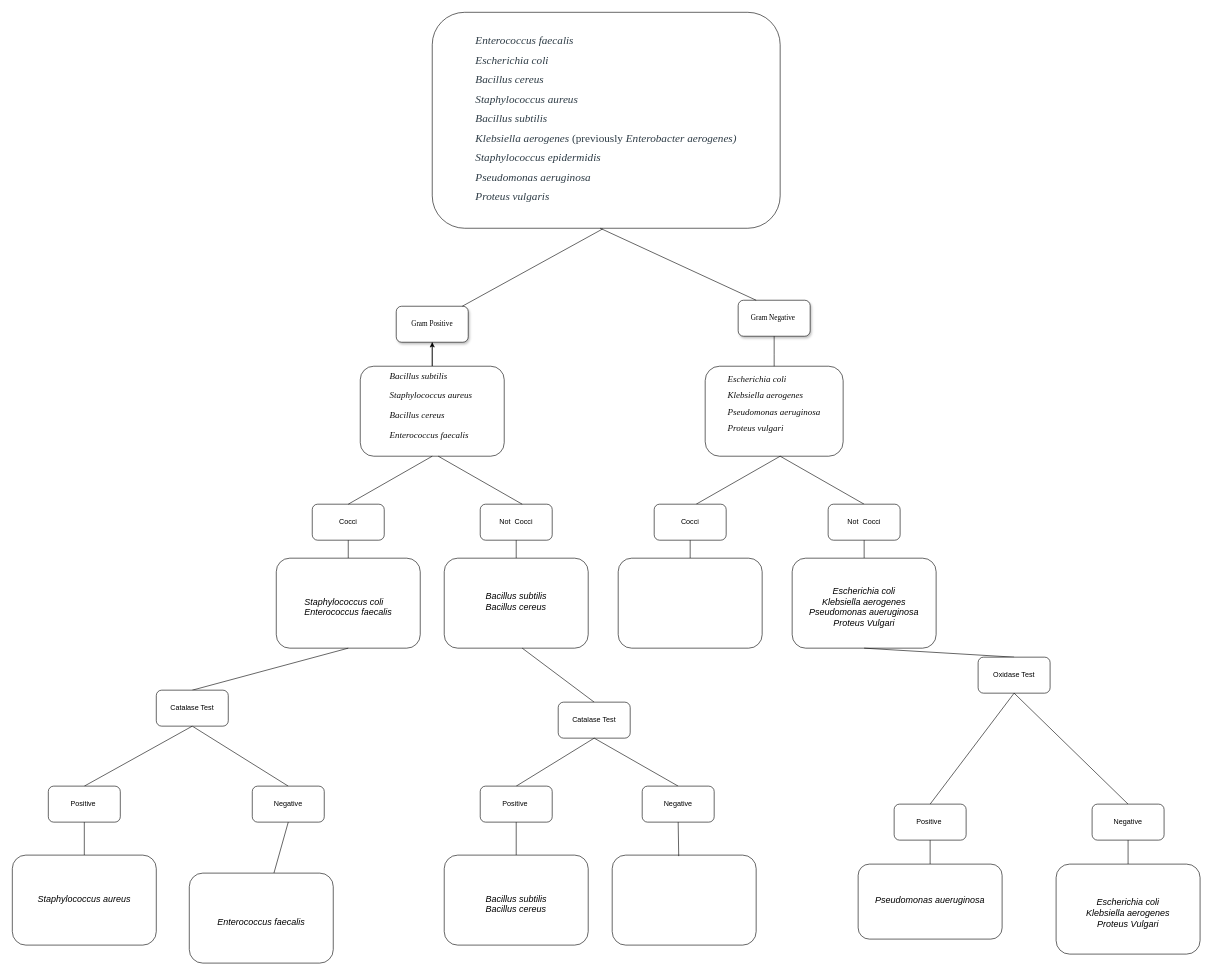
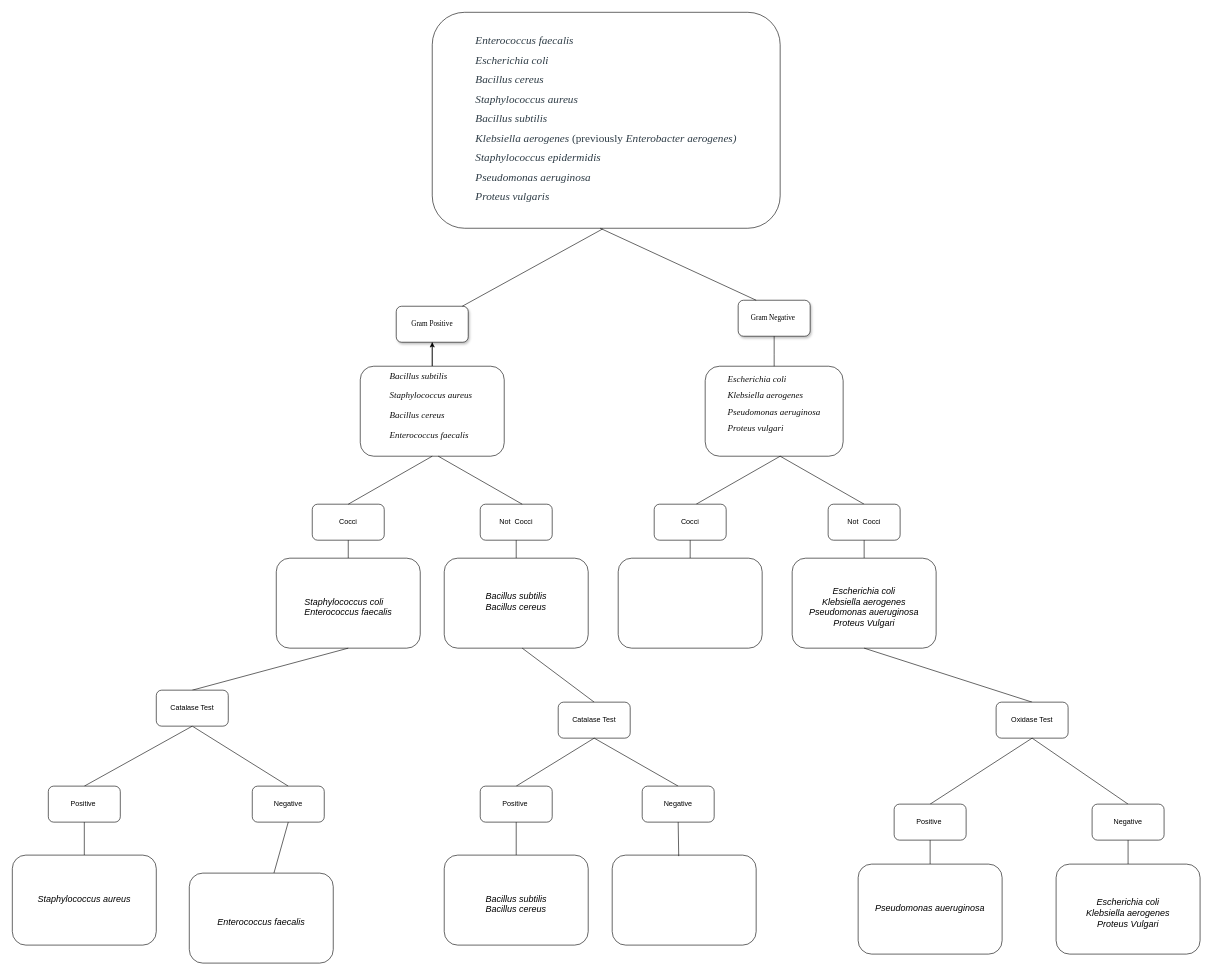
node "Oxidase Test": moved (1014, 675) -> (1032, 720)
node "Pseudomonas aueruginosa": size 144x75 -> 144x90
